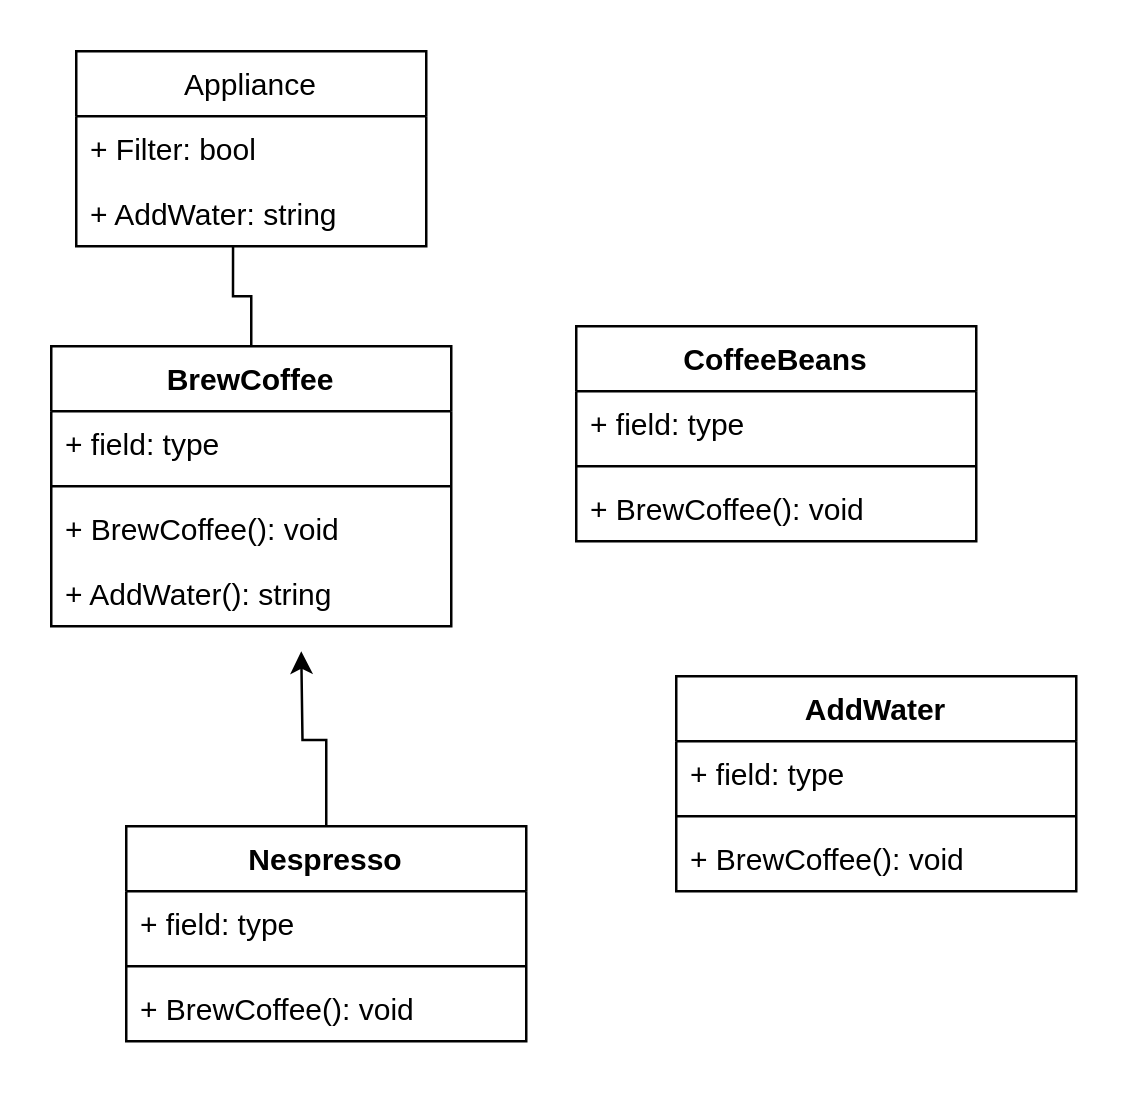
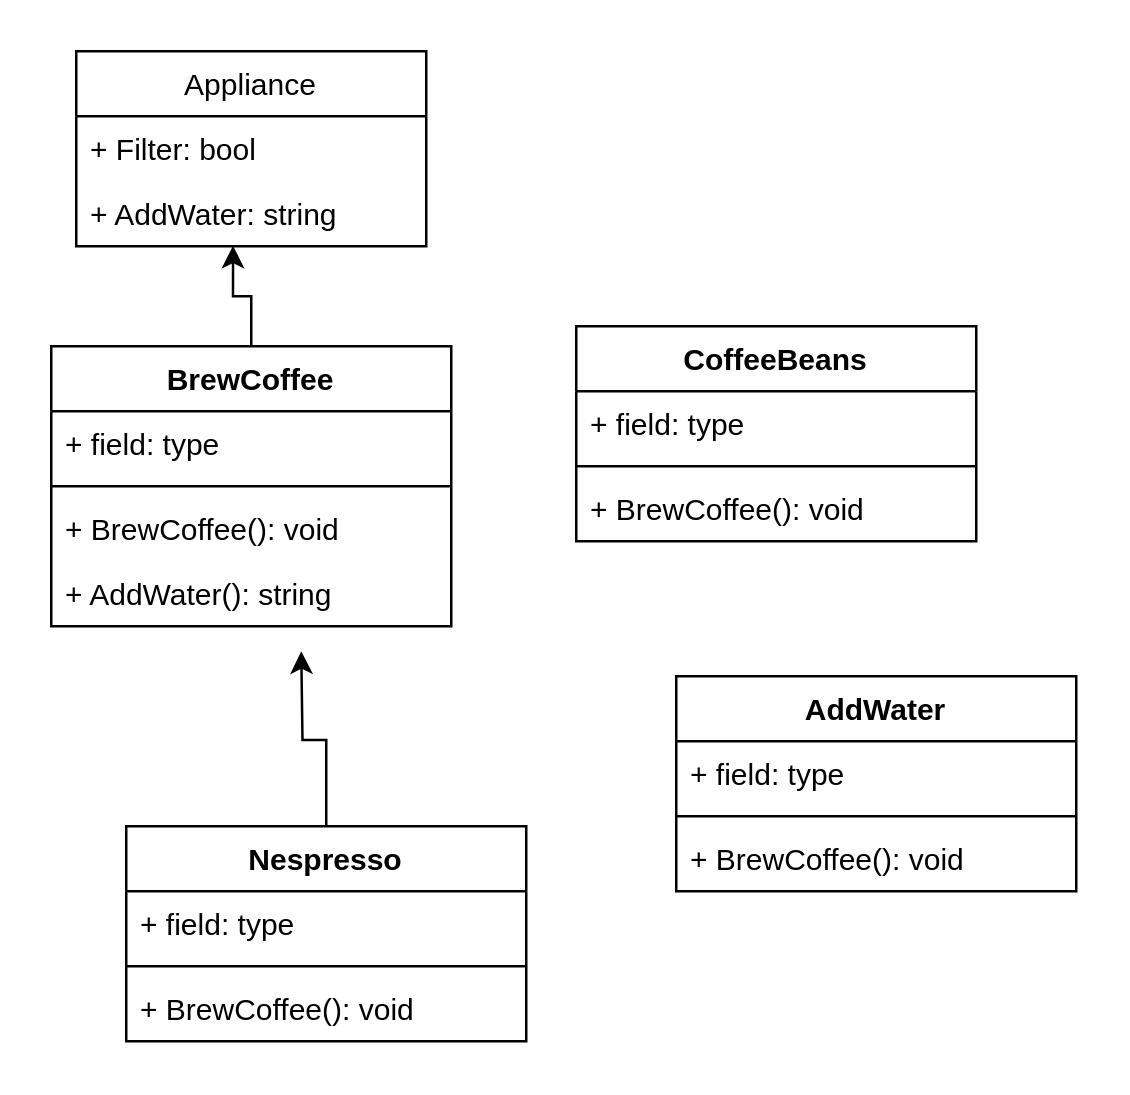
edge "+ AddWater: string" -- "BrewCoffee": arrowhead none -> classic
